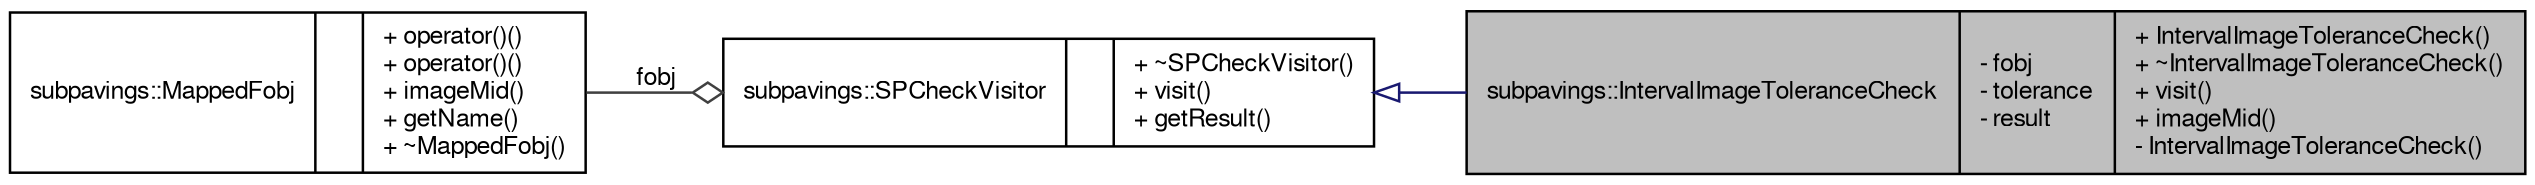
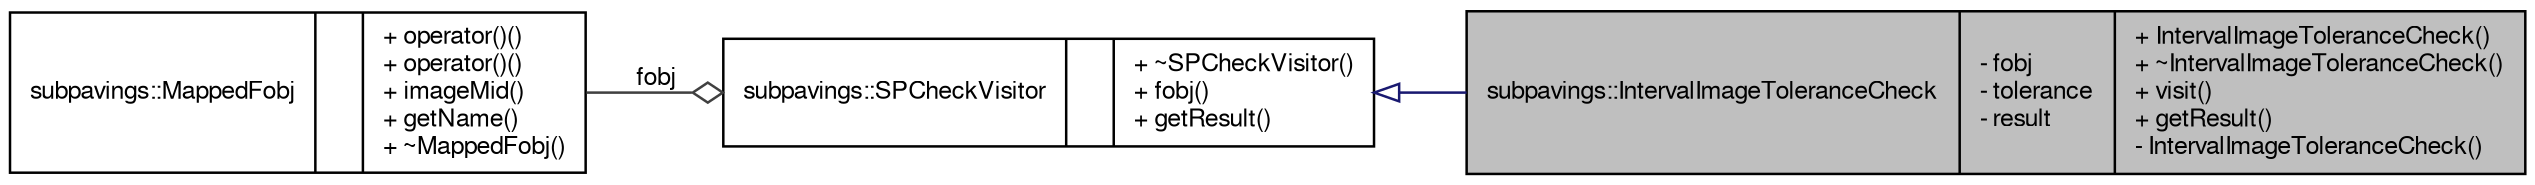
node "subpavings::SPCheckVisitor": text "+ visit()" -> "+ fobj()"
node "subpavings::IntervalImageToleranceCheck": text "+ imageMid()" -> "+ getResult()"
